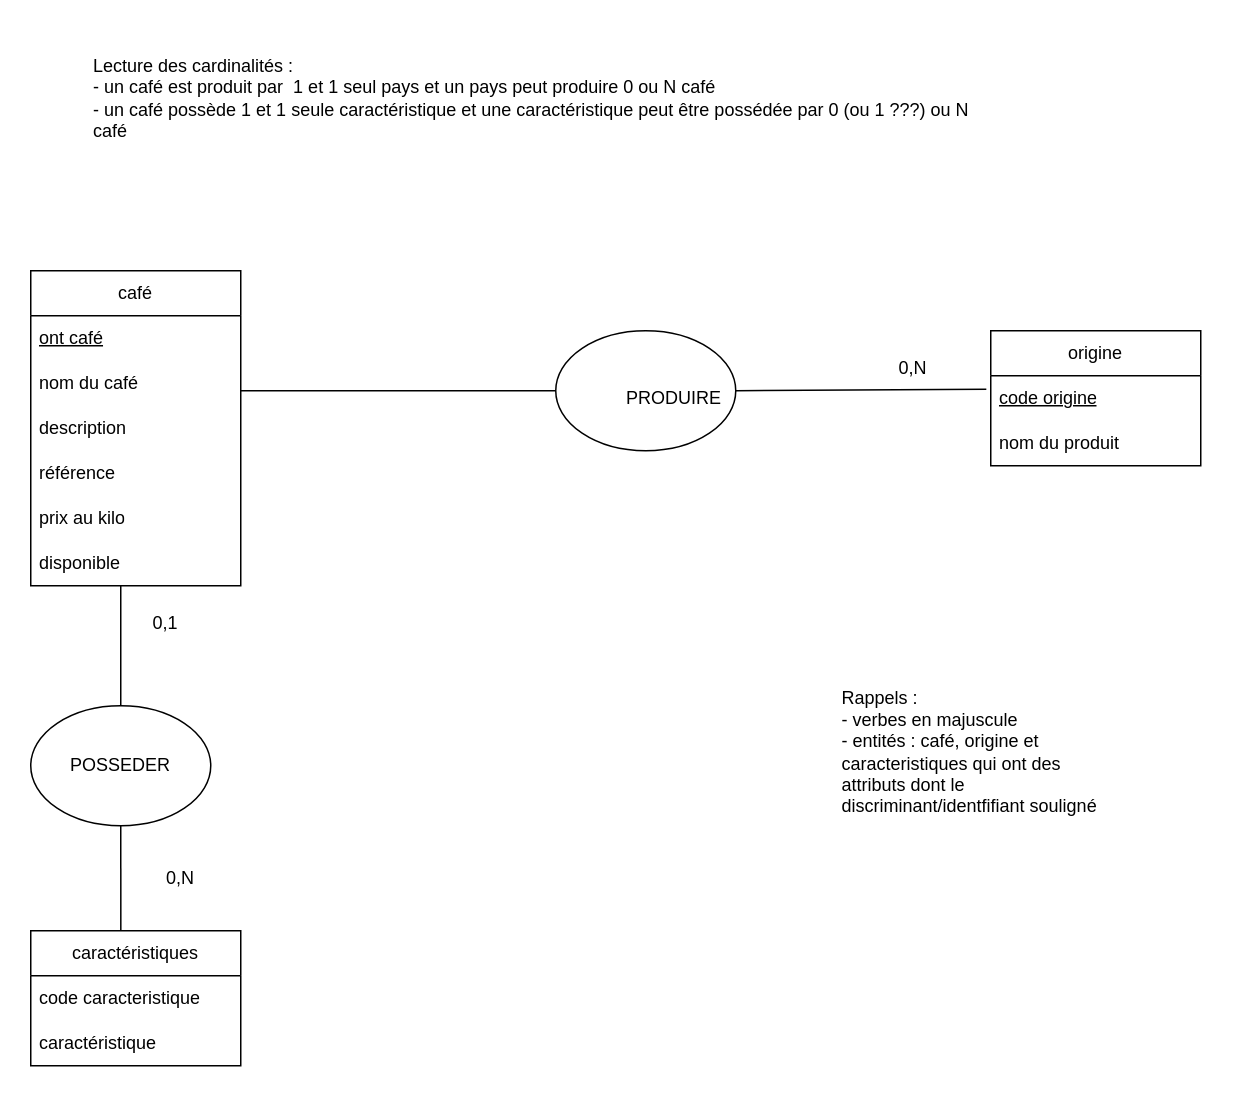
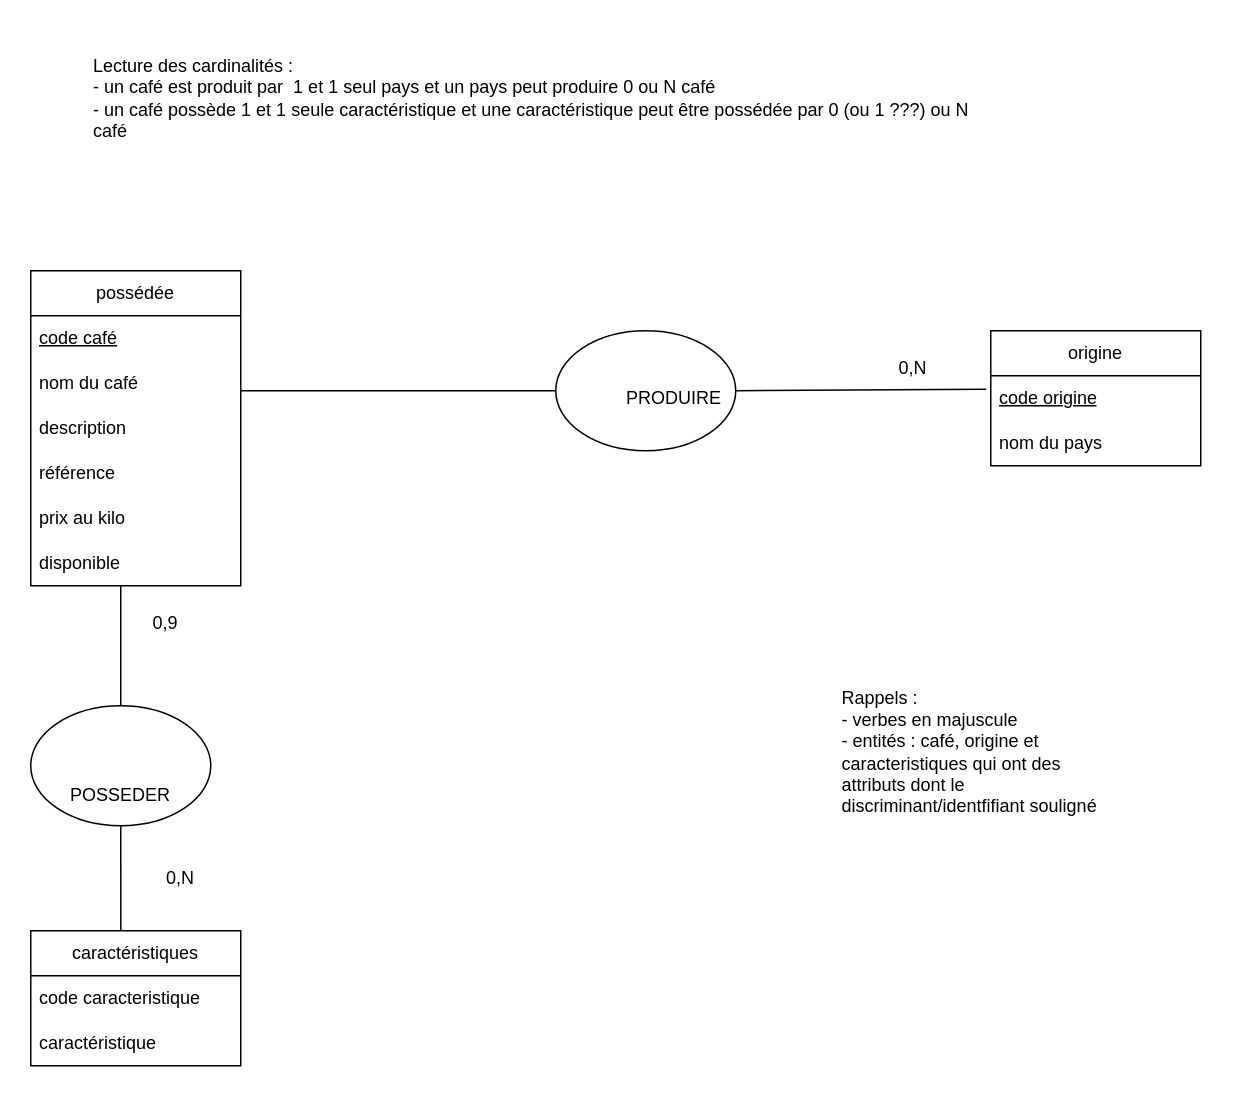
node "café": label "café" -> "possédée"
node "ont café": label "ont café" -> "code café"
node "nom du produit": label "nom du produit" -> "nom du pays"
node "0,1": label "0,1" -> "0,9"
node "POSSEDER": moved (121, 766) -> (121, 796)
